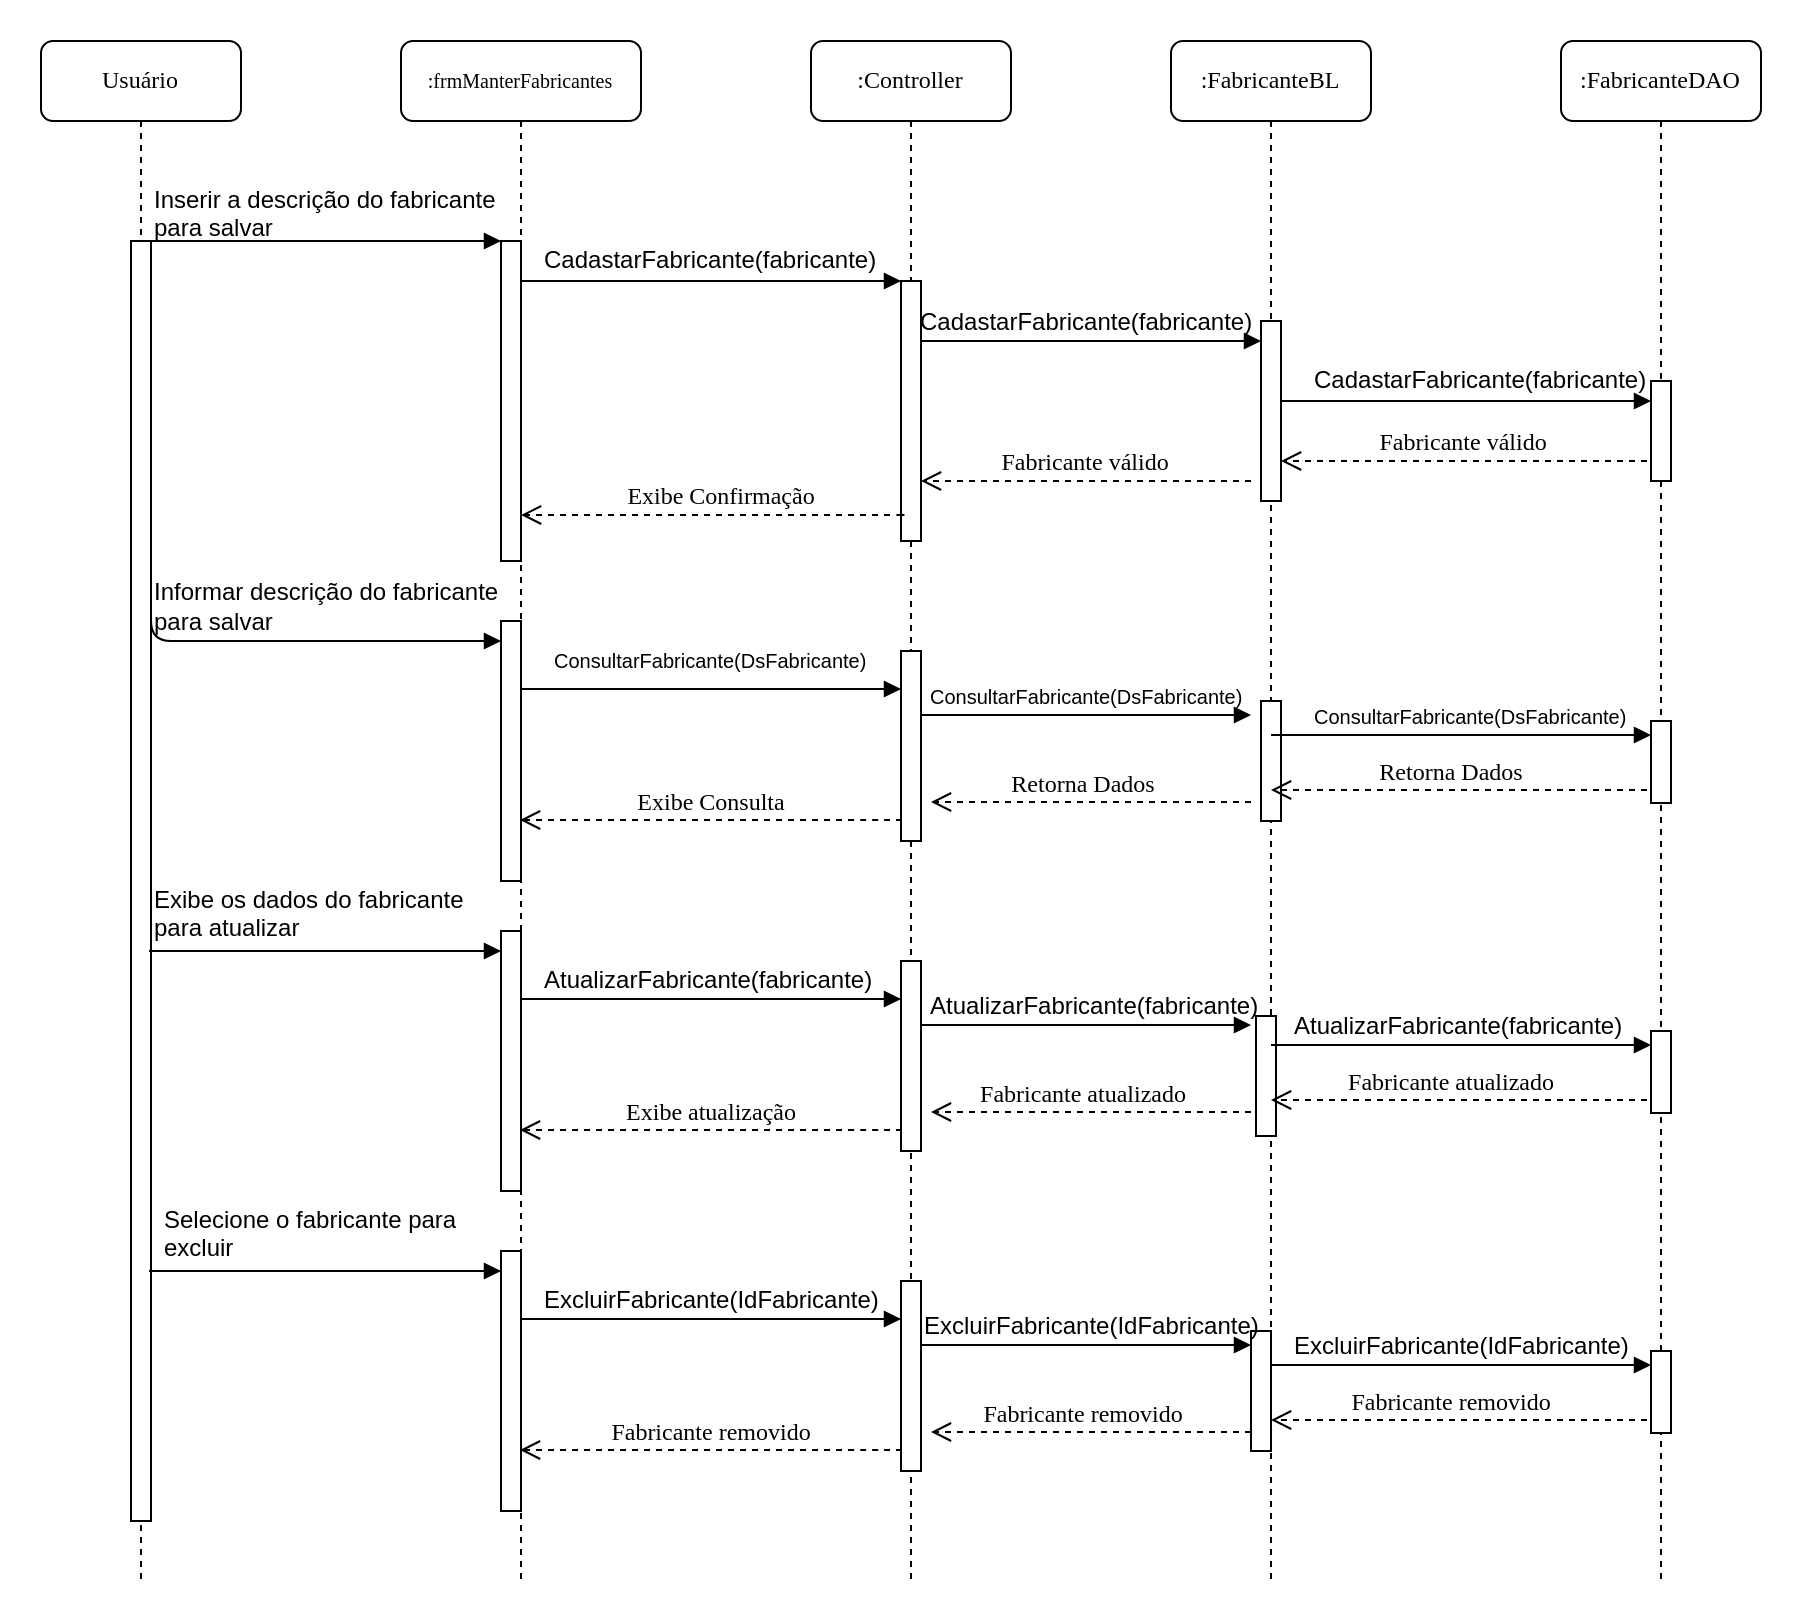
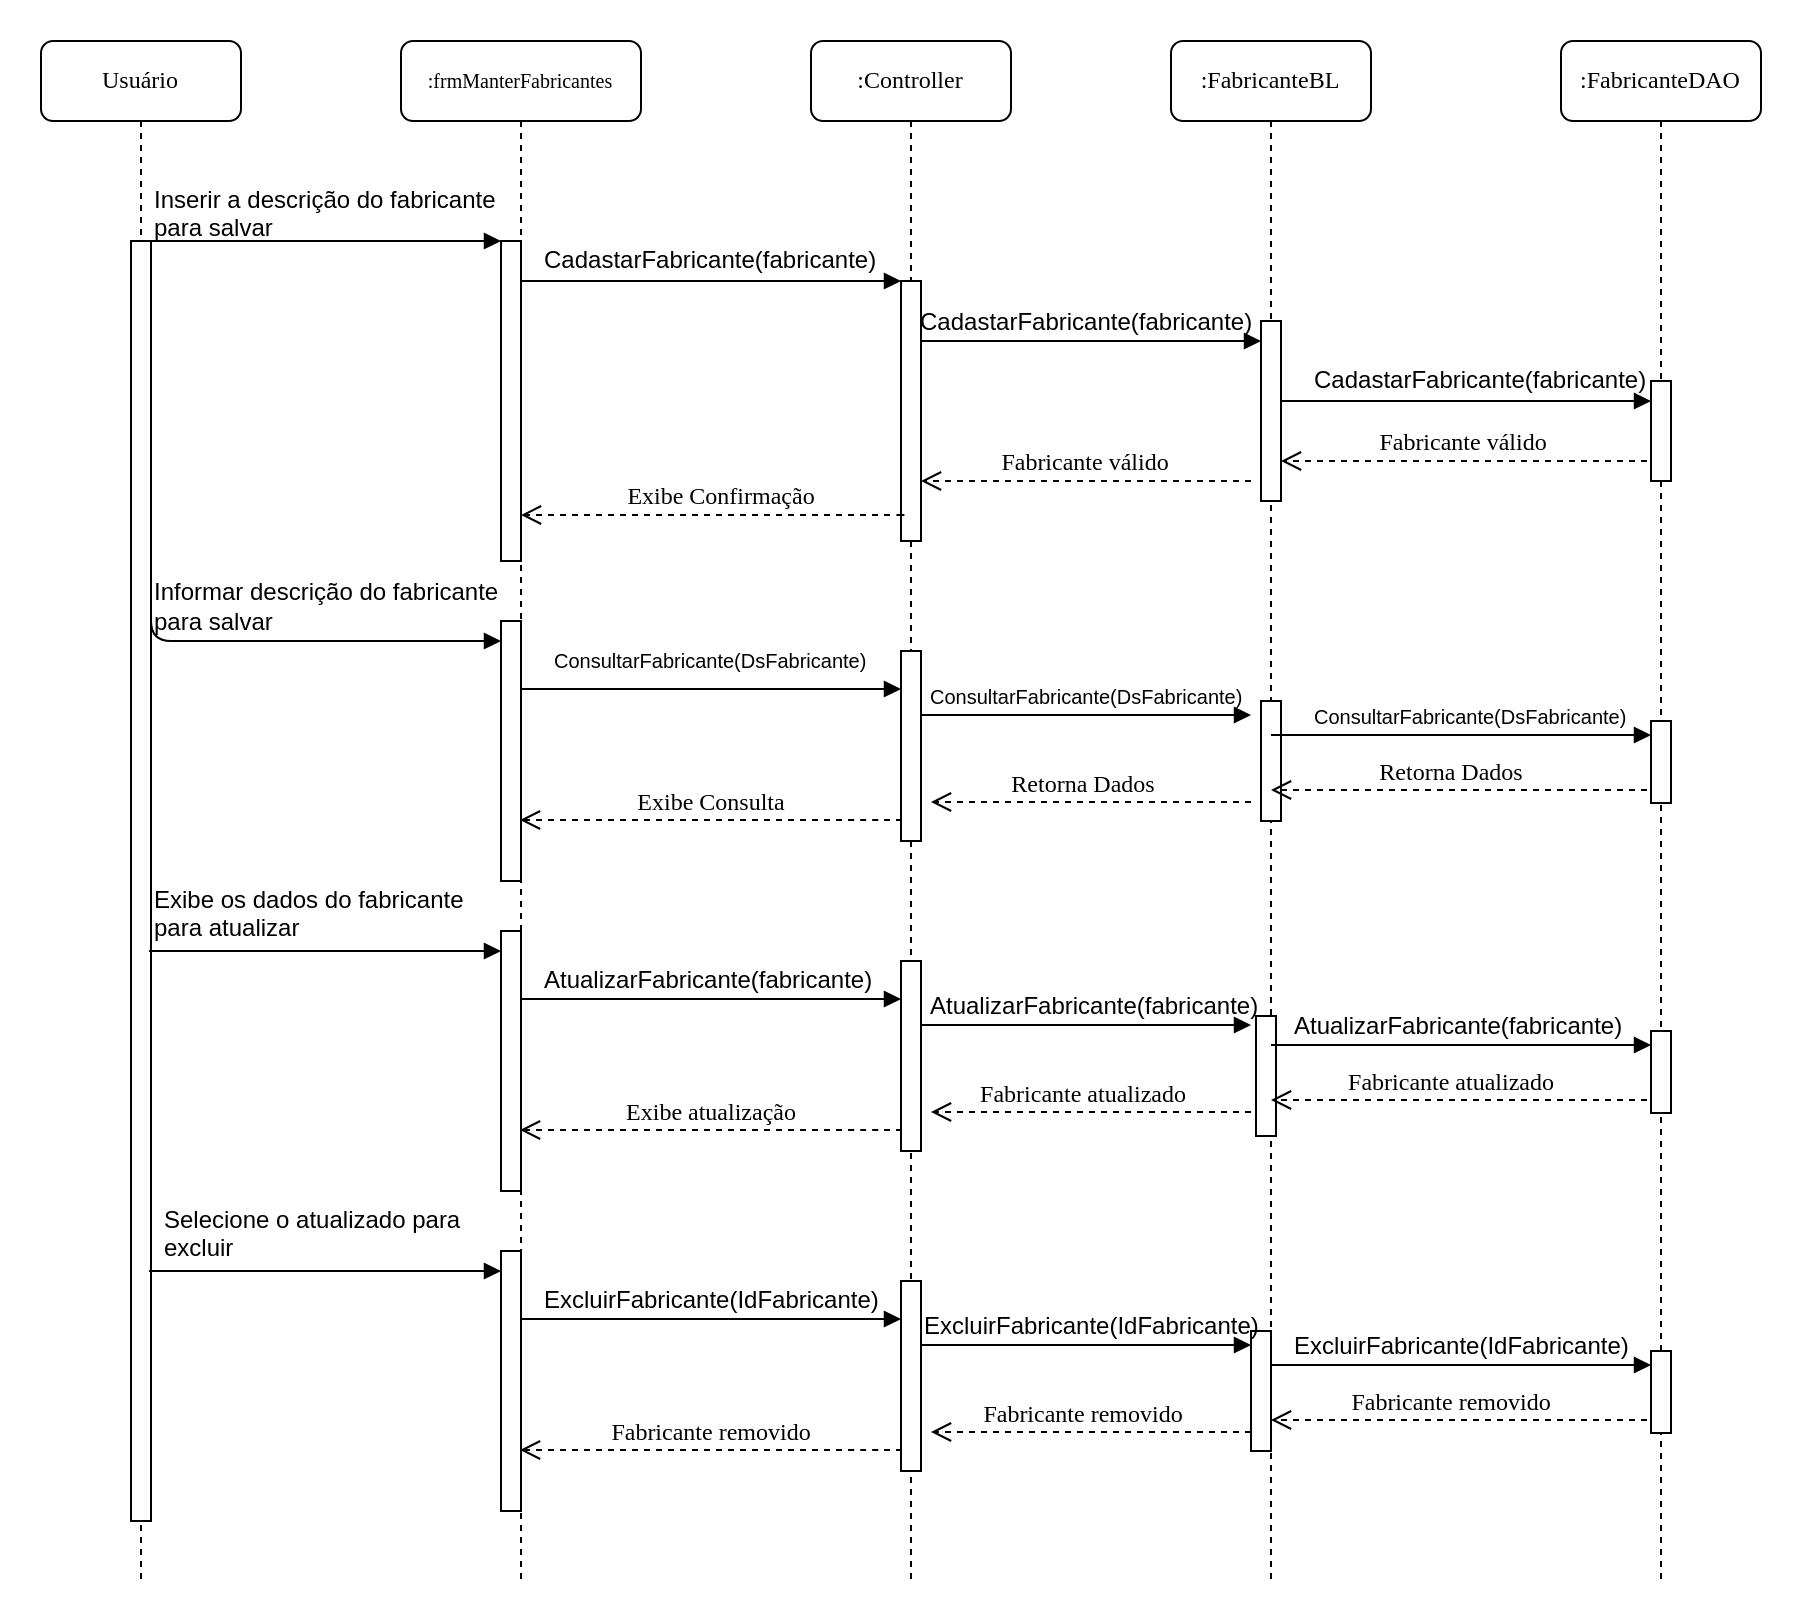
node "Selecione o fabricante para excluir": label "Selecione o fabricante para excluir" -> "Selecione o atualizado para excluir"
